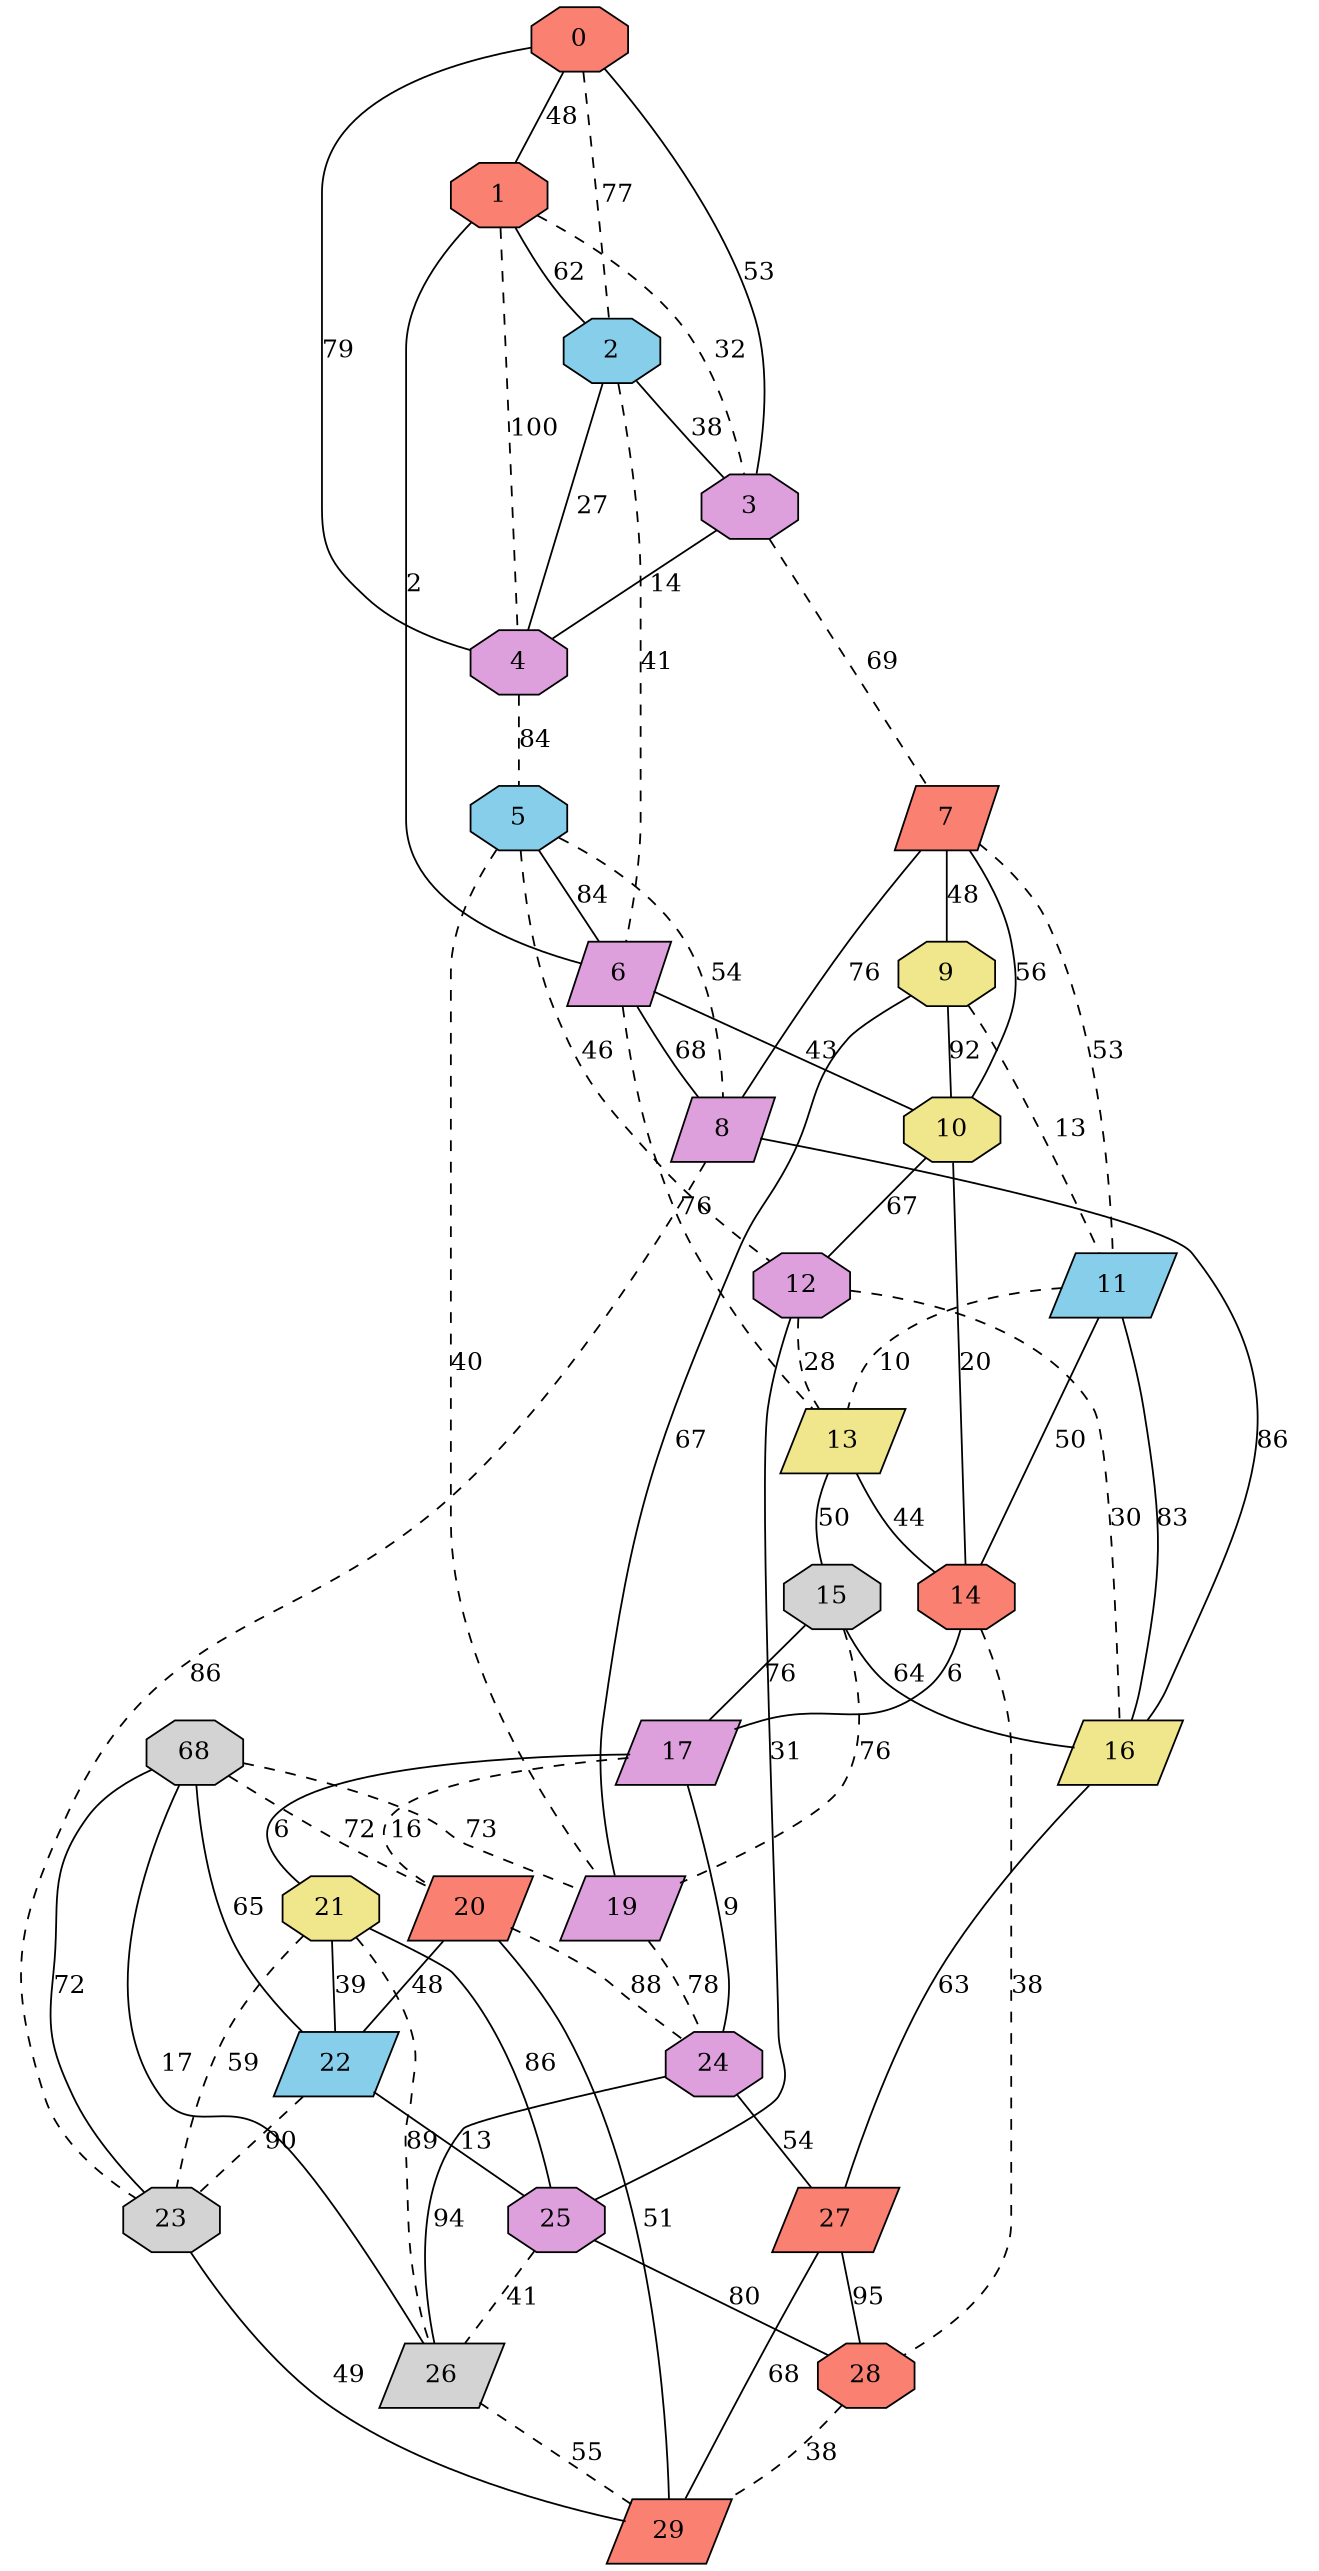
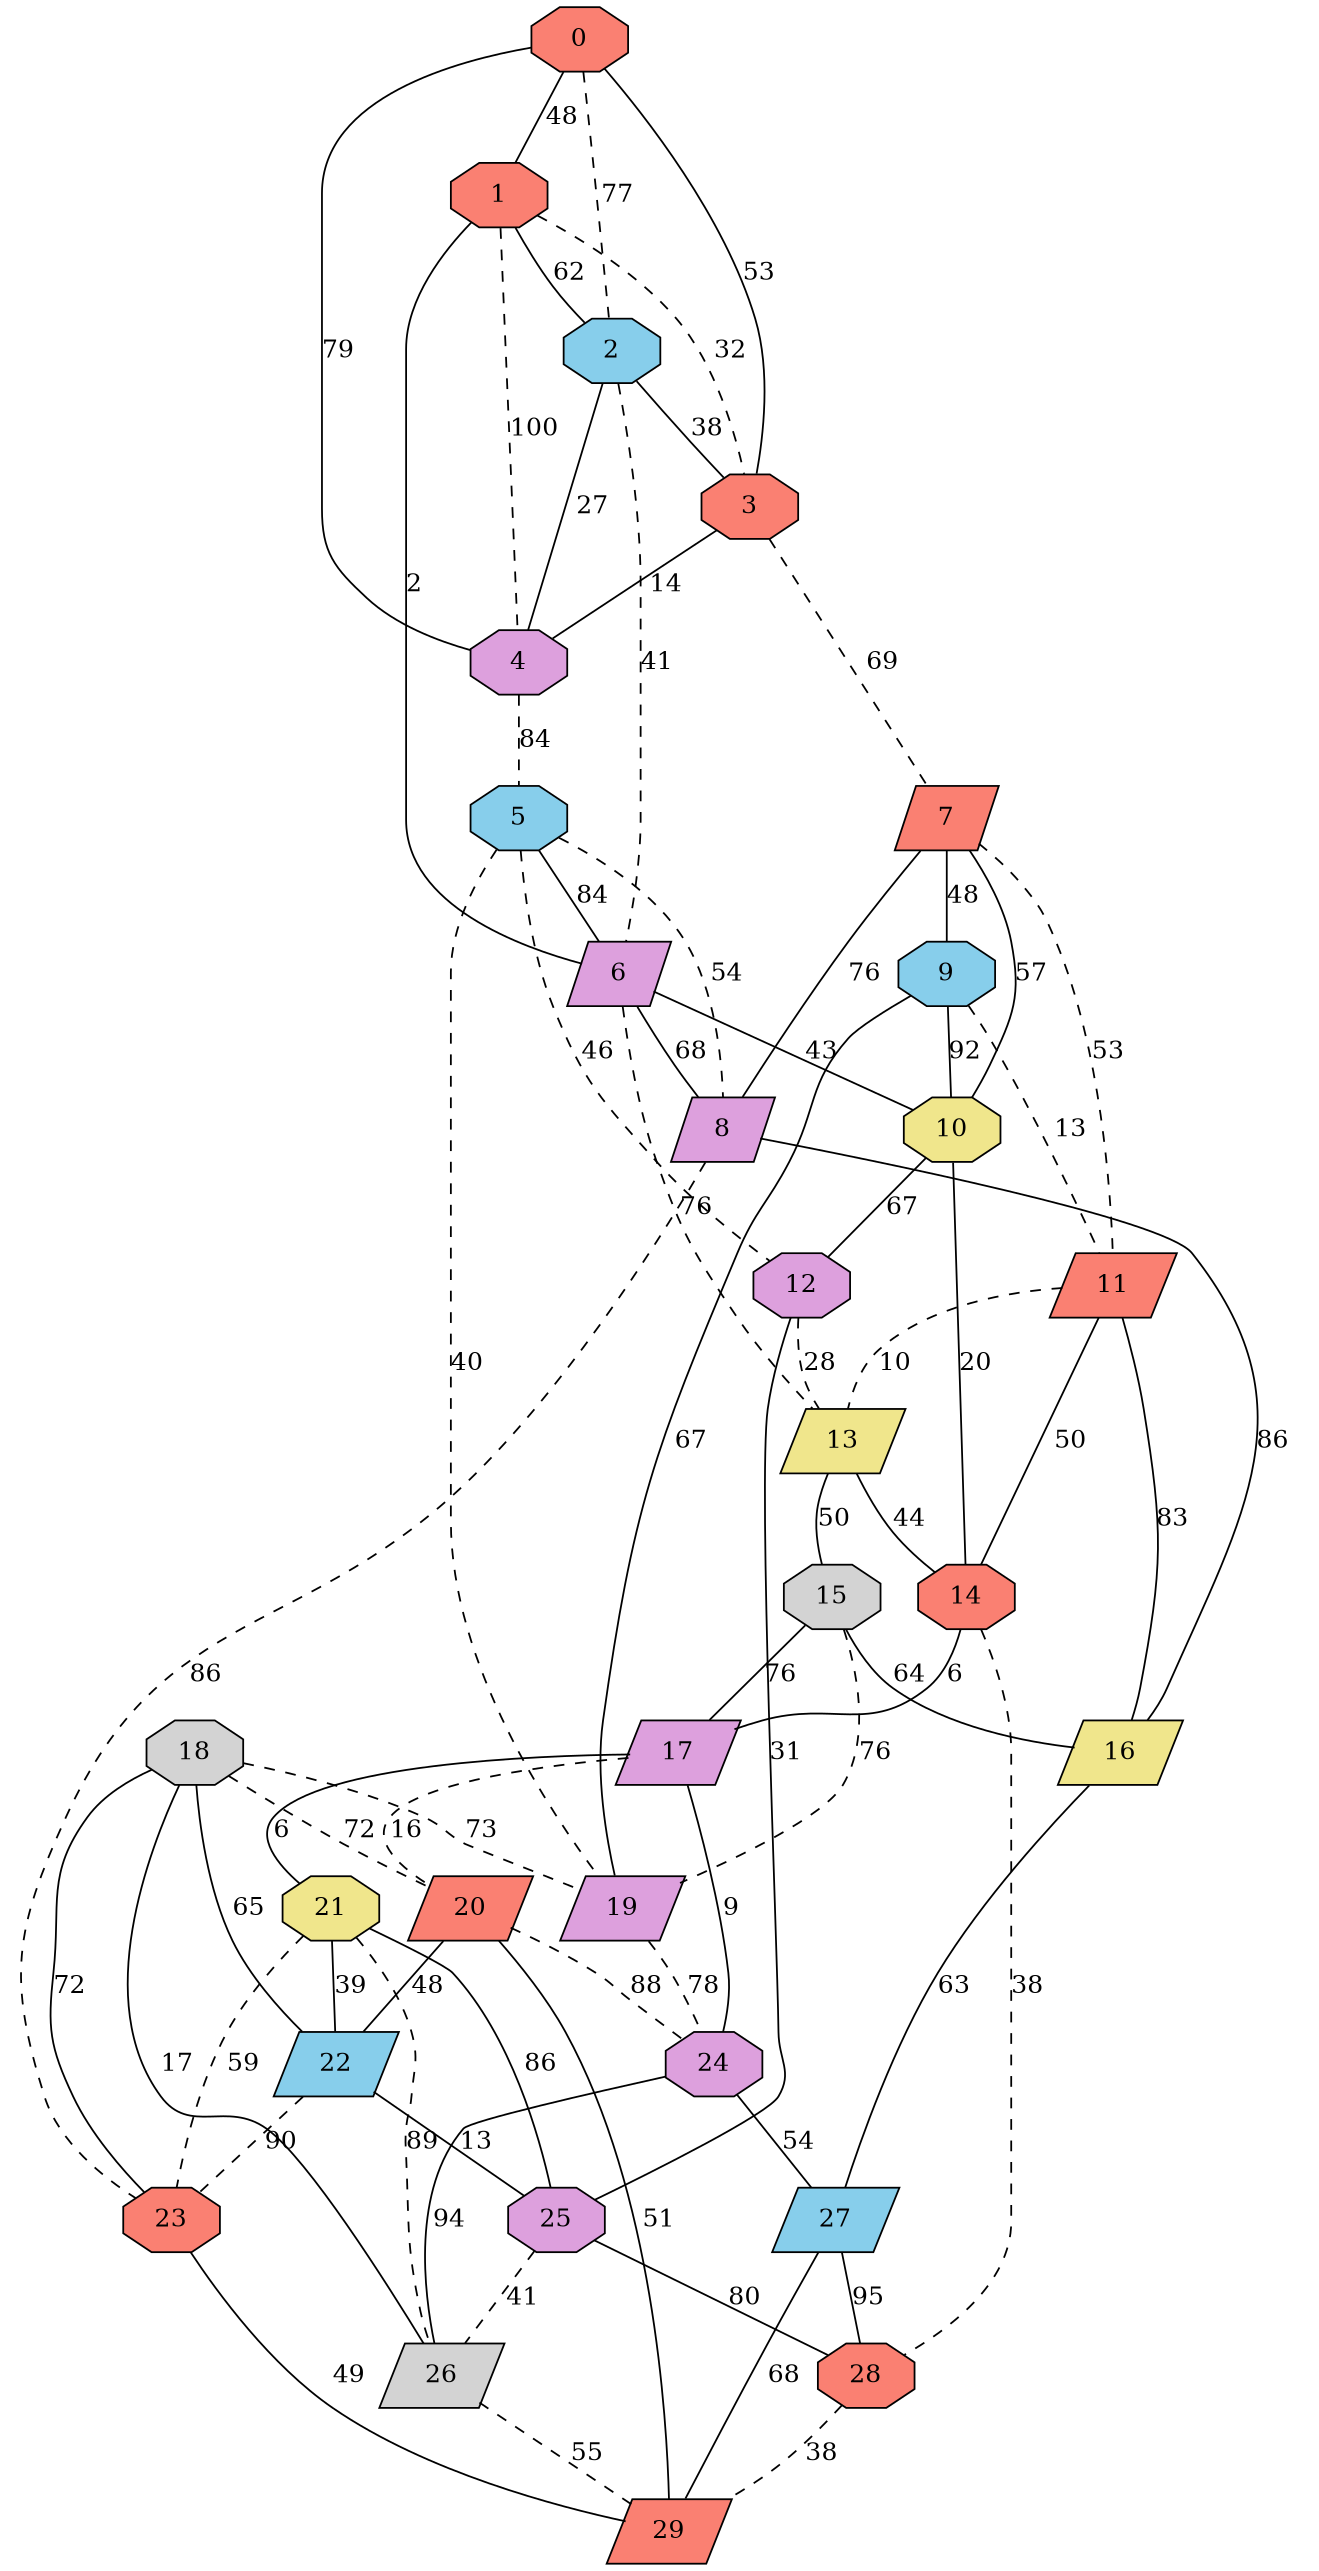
node "3": fillcolor plum -> salmon
node "9": fillcolor khaki -> skyblue
edge "7" -- "10": label "56" -> "57"
node "11": fillcolor skyblue -> salmon
edge "12" -- "16": removed, label "30"
node "68": label "68" -> "18"
node "23": fillcolor lightgrey -> salmon
node "27": fillcolor salmon -> skyblue
